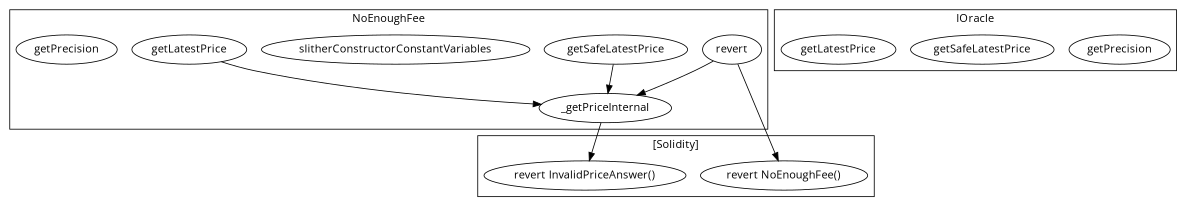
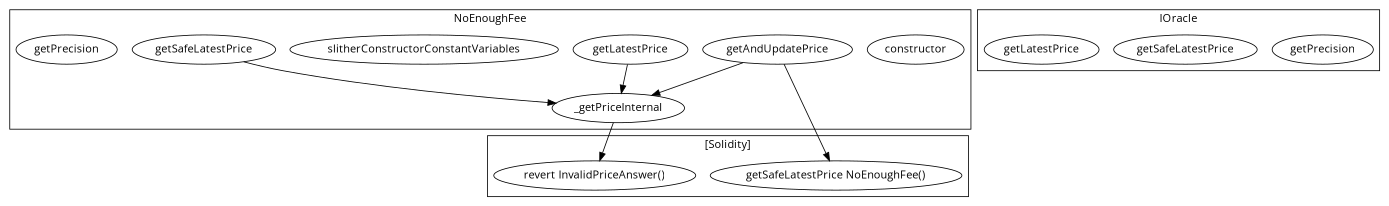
node "revert": label "revert" -> "getAndUpdatePrice"
node "constructor": added
node "revert NoEnoughFee()": label "revert NoEnoughFee()" -> "getSafeLatestPrice NoEnoughFee()"
